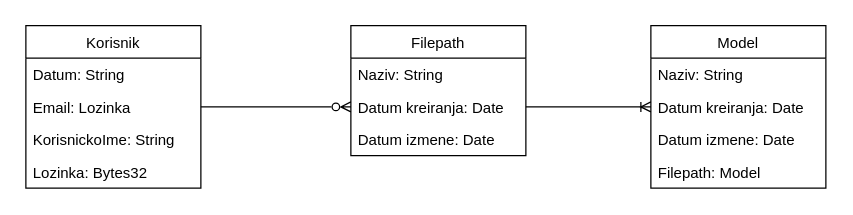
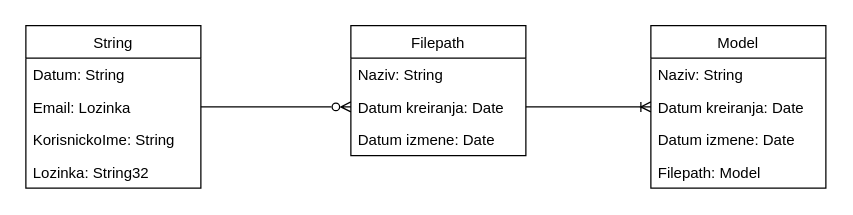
node "Korisnik": label "Korisnik" -> "String"
node "Lozinka: Bytes32": label "Lozinka: Bytes32" -> "Lozinka: String32"
